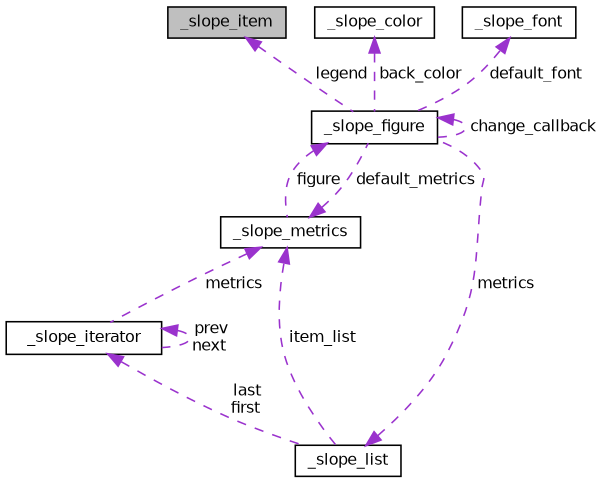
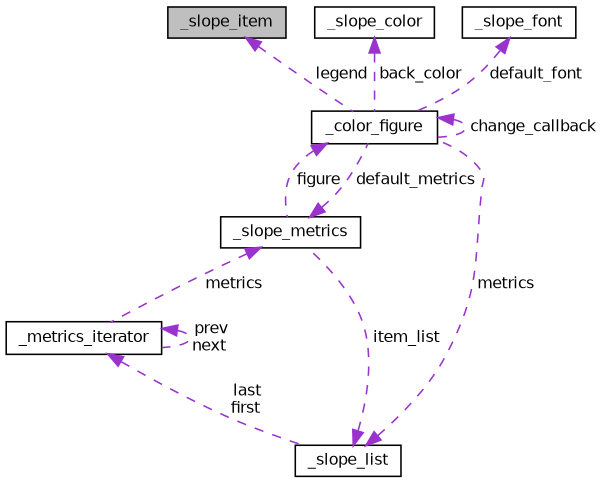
node "_slope_figure": label "_slope_figure" -> "_color_figure"
node "_slope_iterator": label "_slope_iterator" -> "_metrics_iterator"
edge "_slope_list" -> "_slope_metrics": reversed
